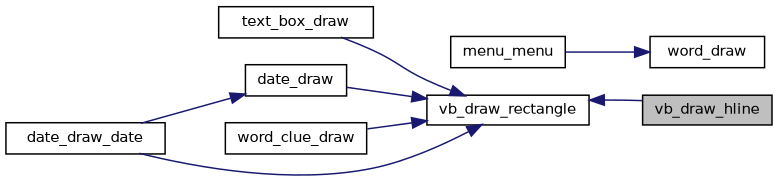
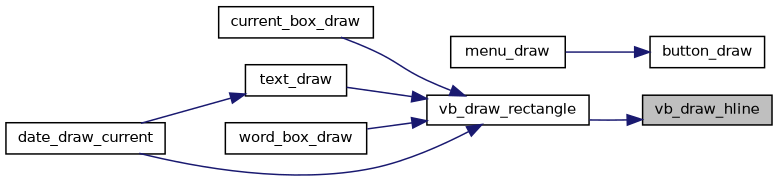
node "text_box_draw": label "text_box_draw" -> "current_box_draw"
node "menu_menu": label "menu_menu" -> "menu_draw"
node "word_draw": label "word_draw" -> "button_draw"
node "date_draw": label "date_draw" -> "text_draw"
edge "vb_draw_hline" -> "vb_draw_rectangle": reversed
node "date_draw_date": label "date_draw_date" -> "date_draw_current"
node "word_clue_draw": label "word_clue_draw" -> "word_box_draw"
